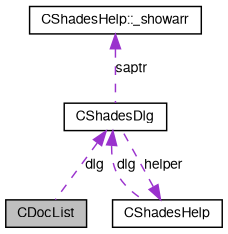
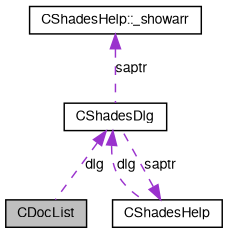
edge "CShadesDlg" -> "CShadesHelp": label "helper" -> "saptr"
